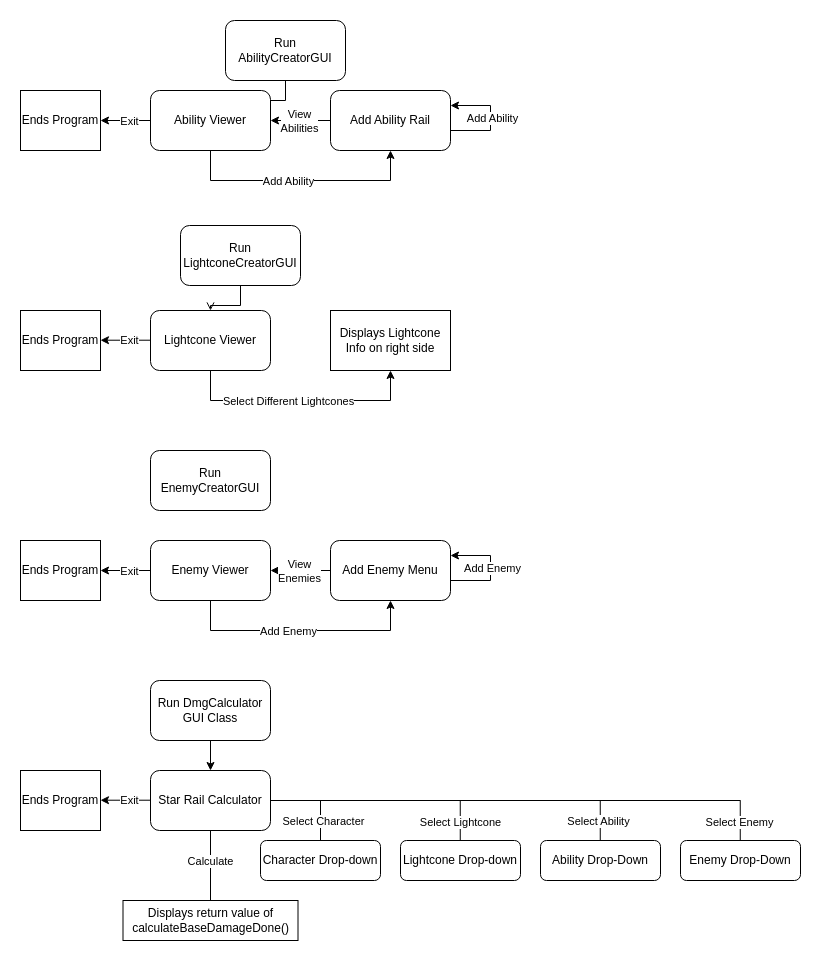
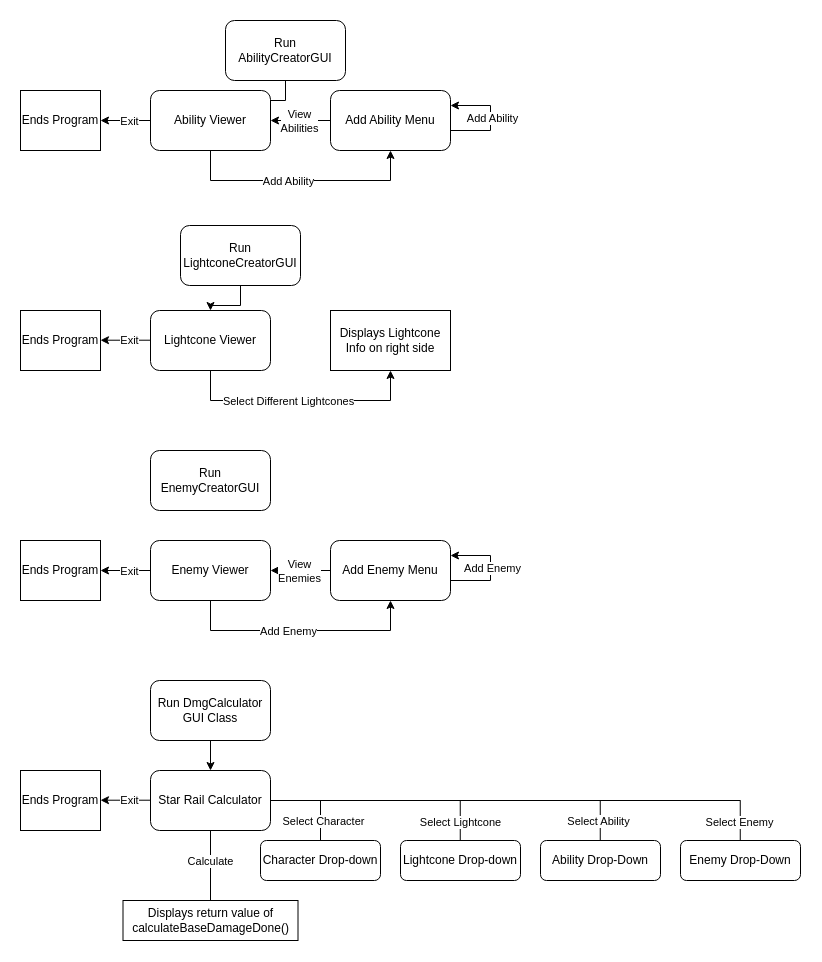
node "Add Ability Rail": label "Add Ability Rail" -> "Add Ability Menu"
edge "Run LightconeCreatorGUI" -> "Lightcone Viewer": arrowhead open -> classic
